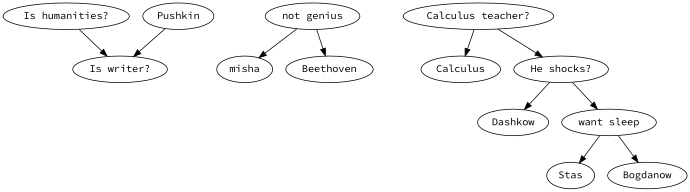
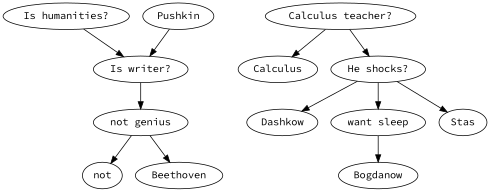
node "misha": label "misha" -> "not"
edge "Is writer?" -> "not genius": added
edge "want sleep" -> "Stas": now "He shocks?" -> "Stas"
